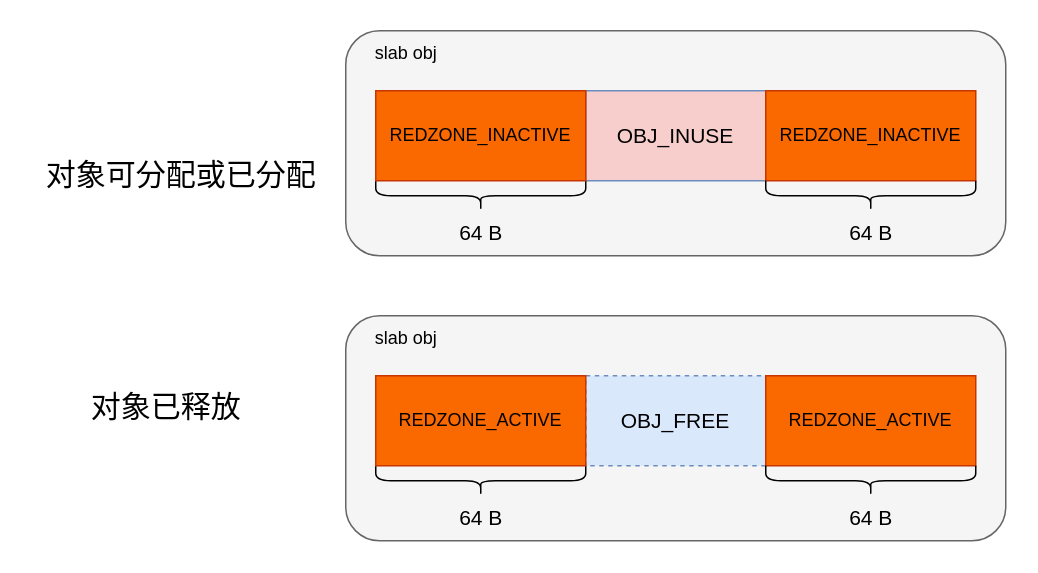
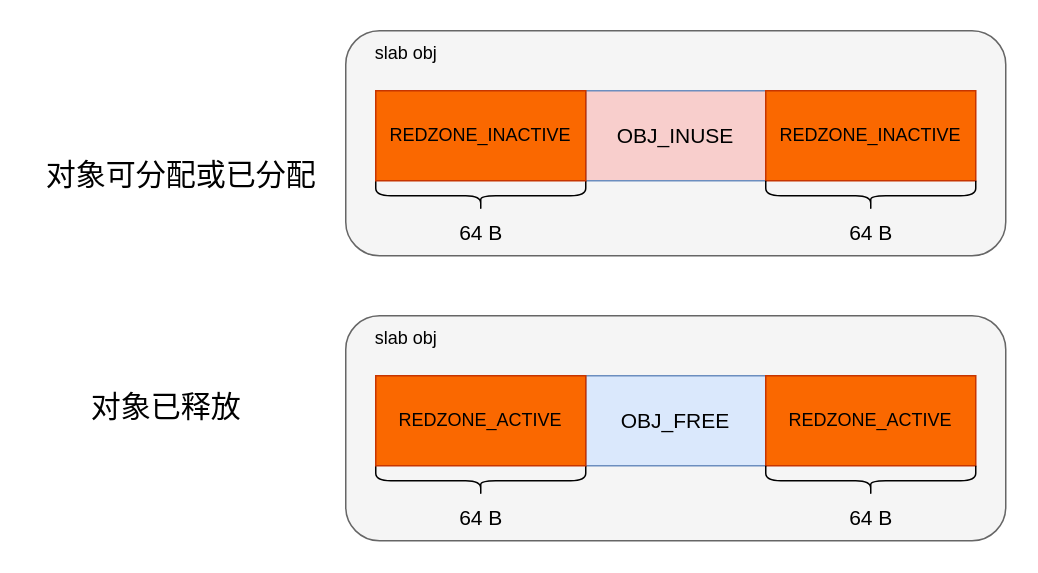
node "OBJ_FREE": style dashed -> solid
